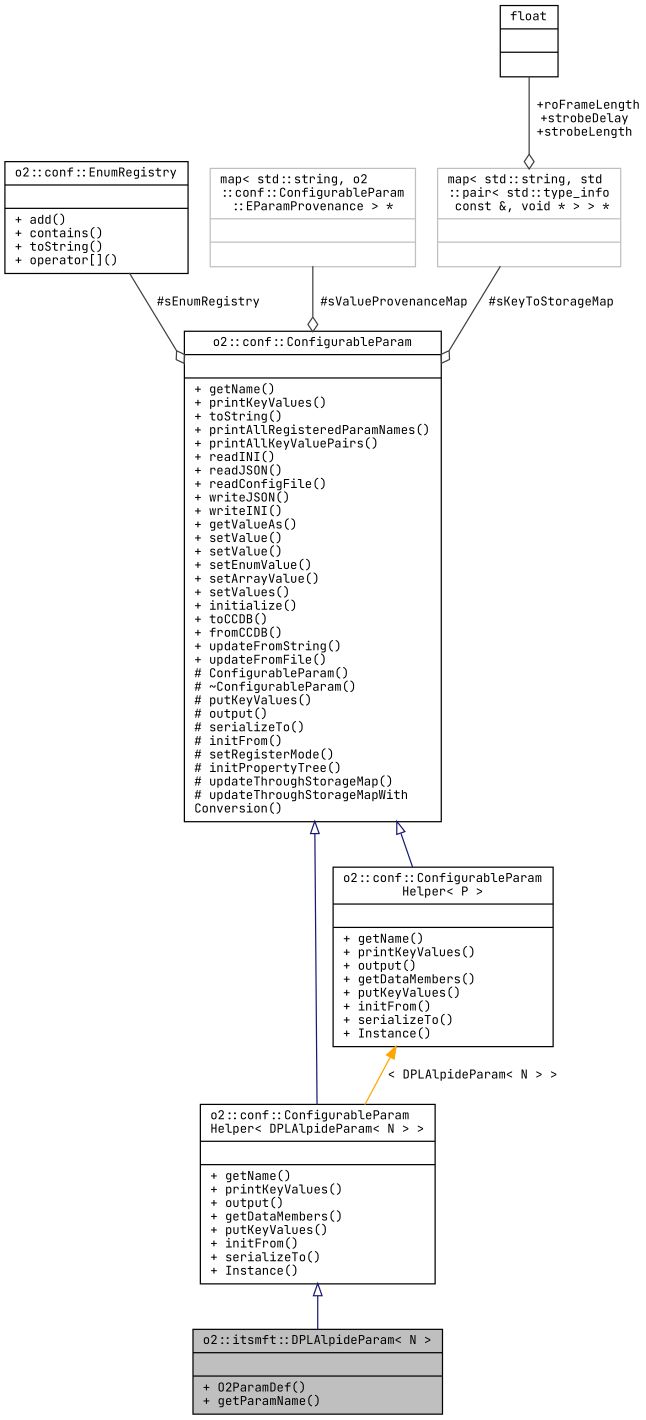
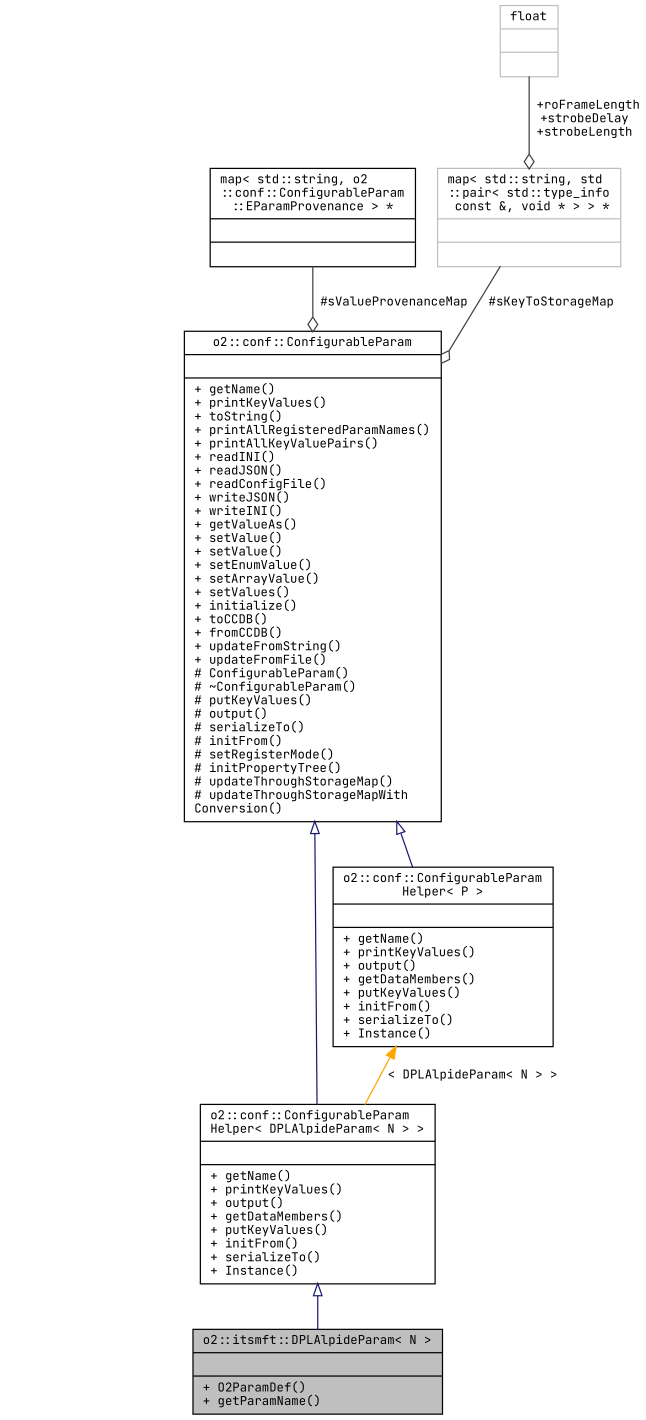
node "float": color black -> grey75
node "o2::conf::EnumRegistry": removed
node "map< std::string, o2": color grey75 -> black
